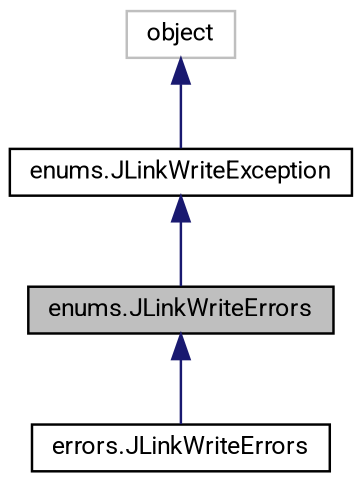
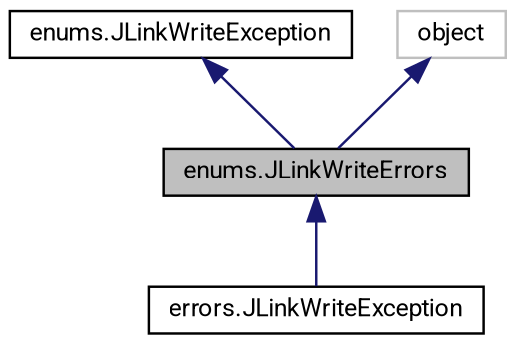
edge "enums.JLinkWriteException" -> "object": now "enums.JLinkWriteErrors" -> "object"
node "errors.JLinkWriteErrors": label "errors.JLinkWriteErrors" -> "errors.JLinkWriteException"
